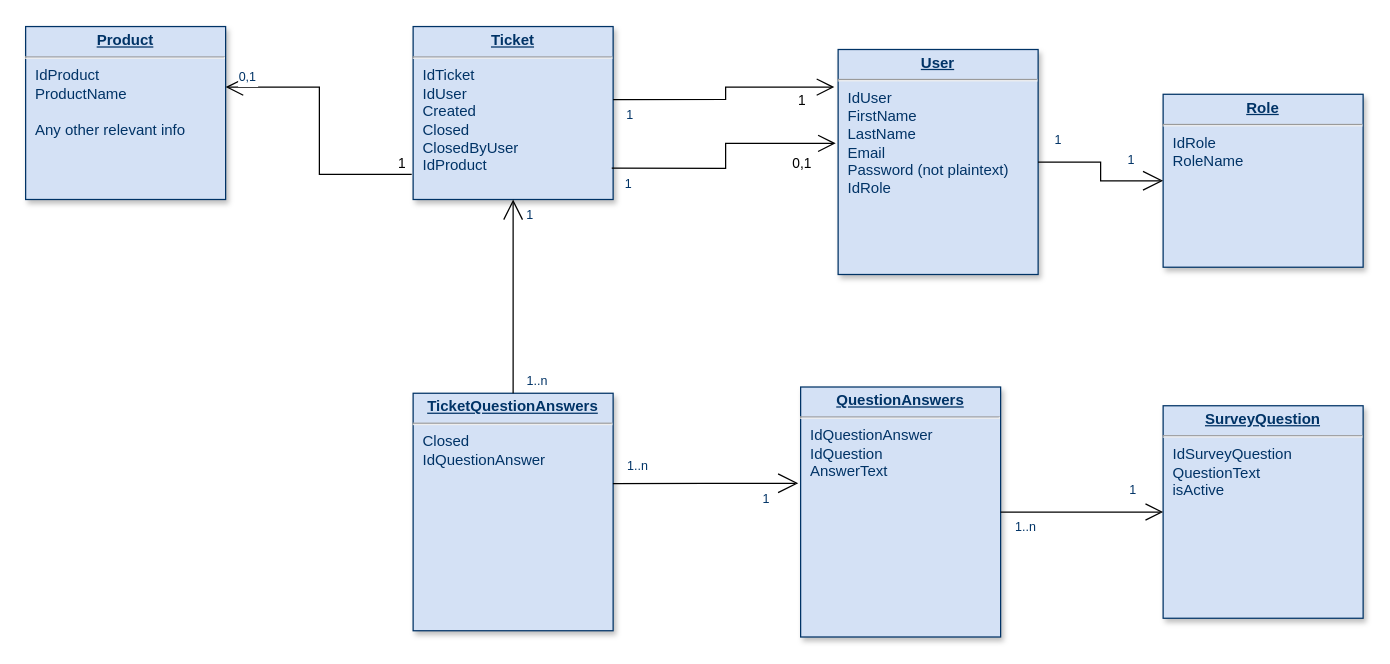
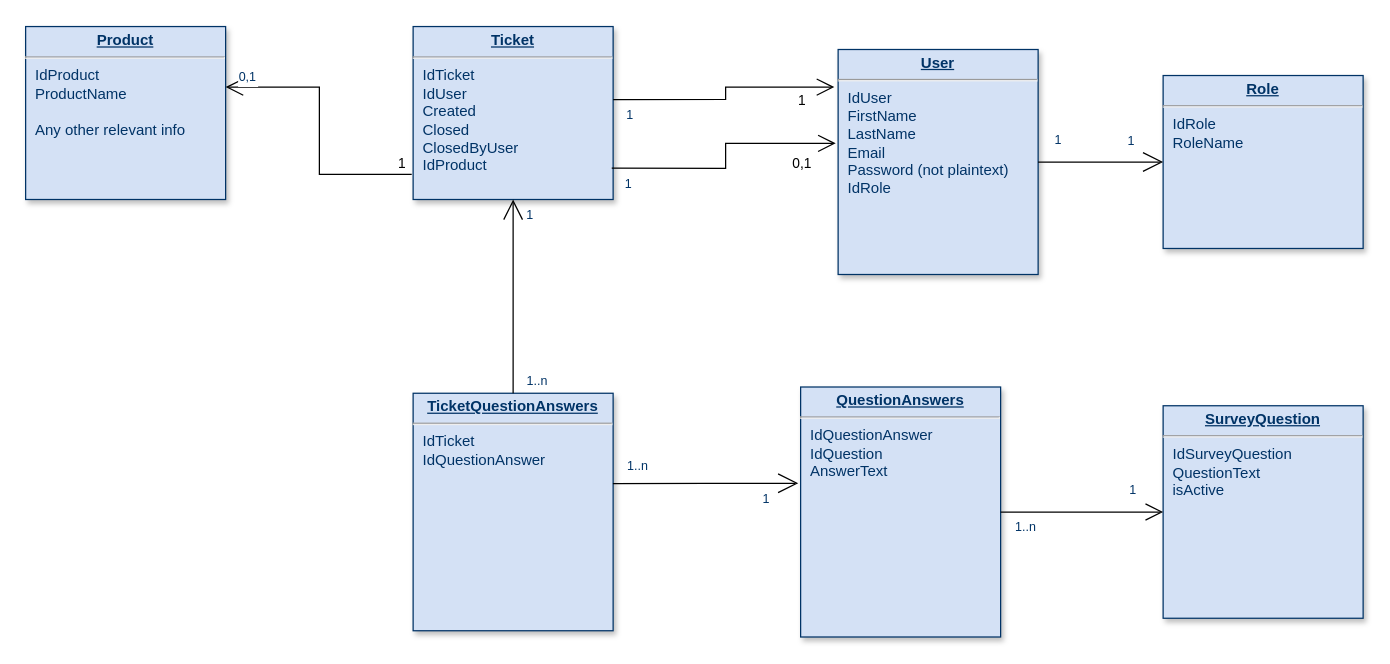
node "Role IdRole RoleName": moved (1263, 181) -> (1263, 162)
node "TicketQuestionAnswers Closed IdQuestionAnswer": label "TicketQuestionAnswers Closed IdQuestionAnswer" -> "TicketQuestionAnswers IdTicket IdQuestionAnswer"
